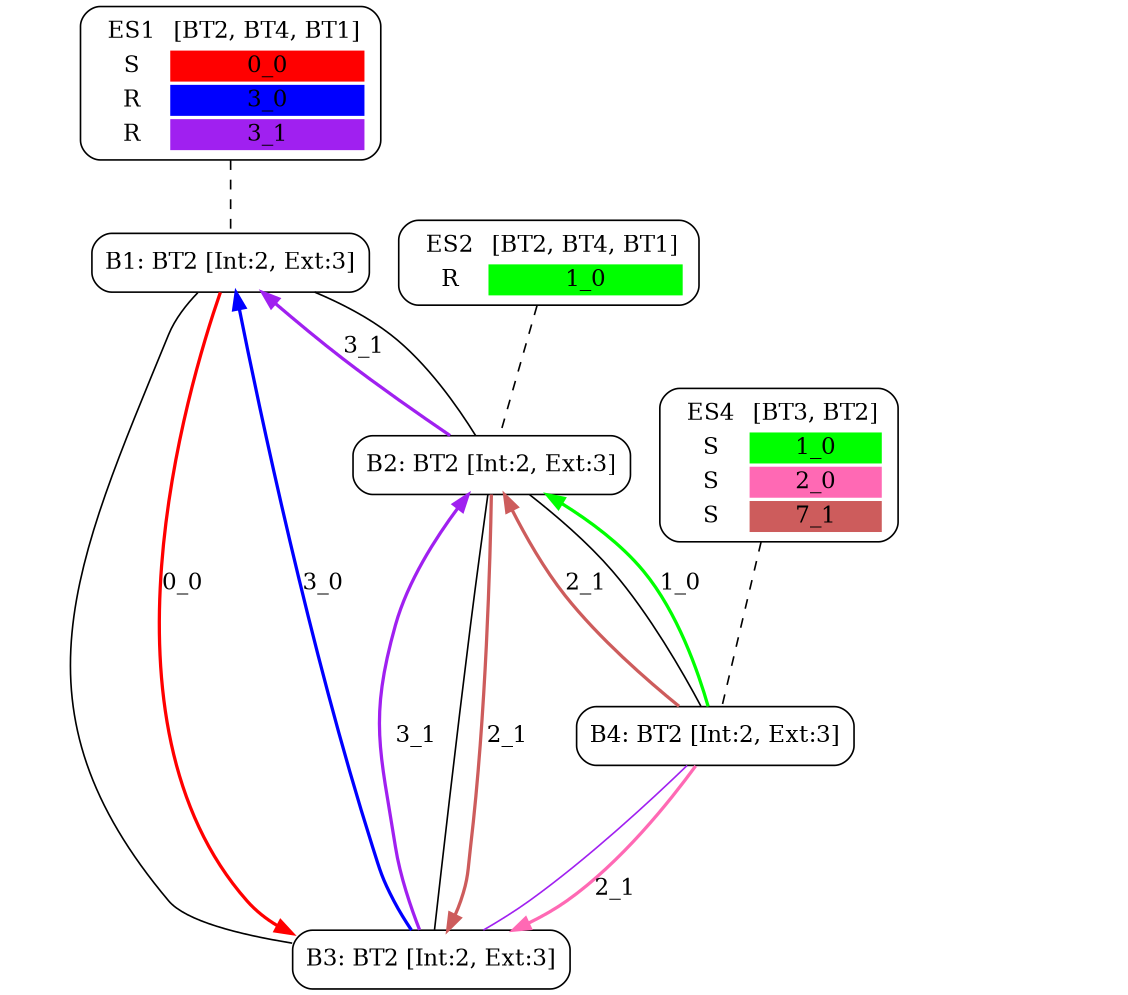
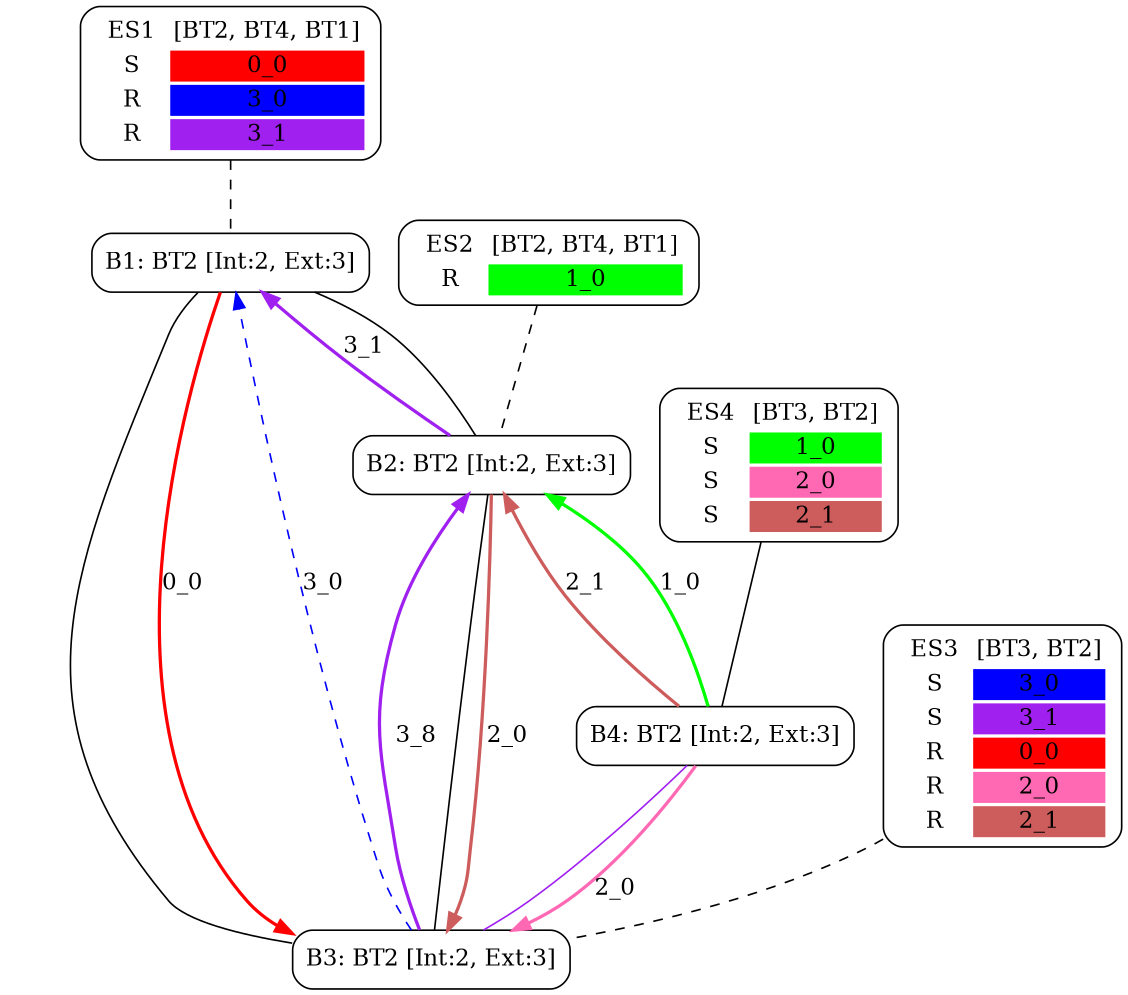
node "ES4": text "7_1" -> "2_1"
edge "B2: BT2 [Int:2, Ext:3]" -- "B4: BT2 [Int:2, Ext:3]": removed
edge "B3: BT2 [Int:2, Ext:3]" -> "B1: BT2 [Int:2, Ext:3]": style bold -> dashed
edge "ES4" -- "B4: BT2 [Int:2, Ext:3]": style dashed -> solid
edge "B3: BT2 [Int:2, Ext:3]" -> "B2: BT2 [Int:2, Ext:3]": label "3_1" -> "3_8"
edge "B2: BT2 [Int:2, Ext:3]" -> "B3: BT2 [Int:2, Ext:3]": label "2_1" -> "2_0"
node "ES3": added
edge "B4: BT2 [Int:2, Ext:3]" -> "B3: BT2 [Int:2, Ext:3]": label "2_1" -> "2_0"
